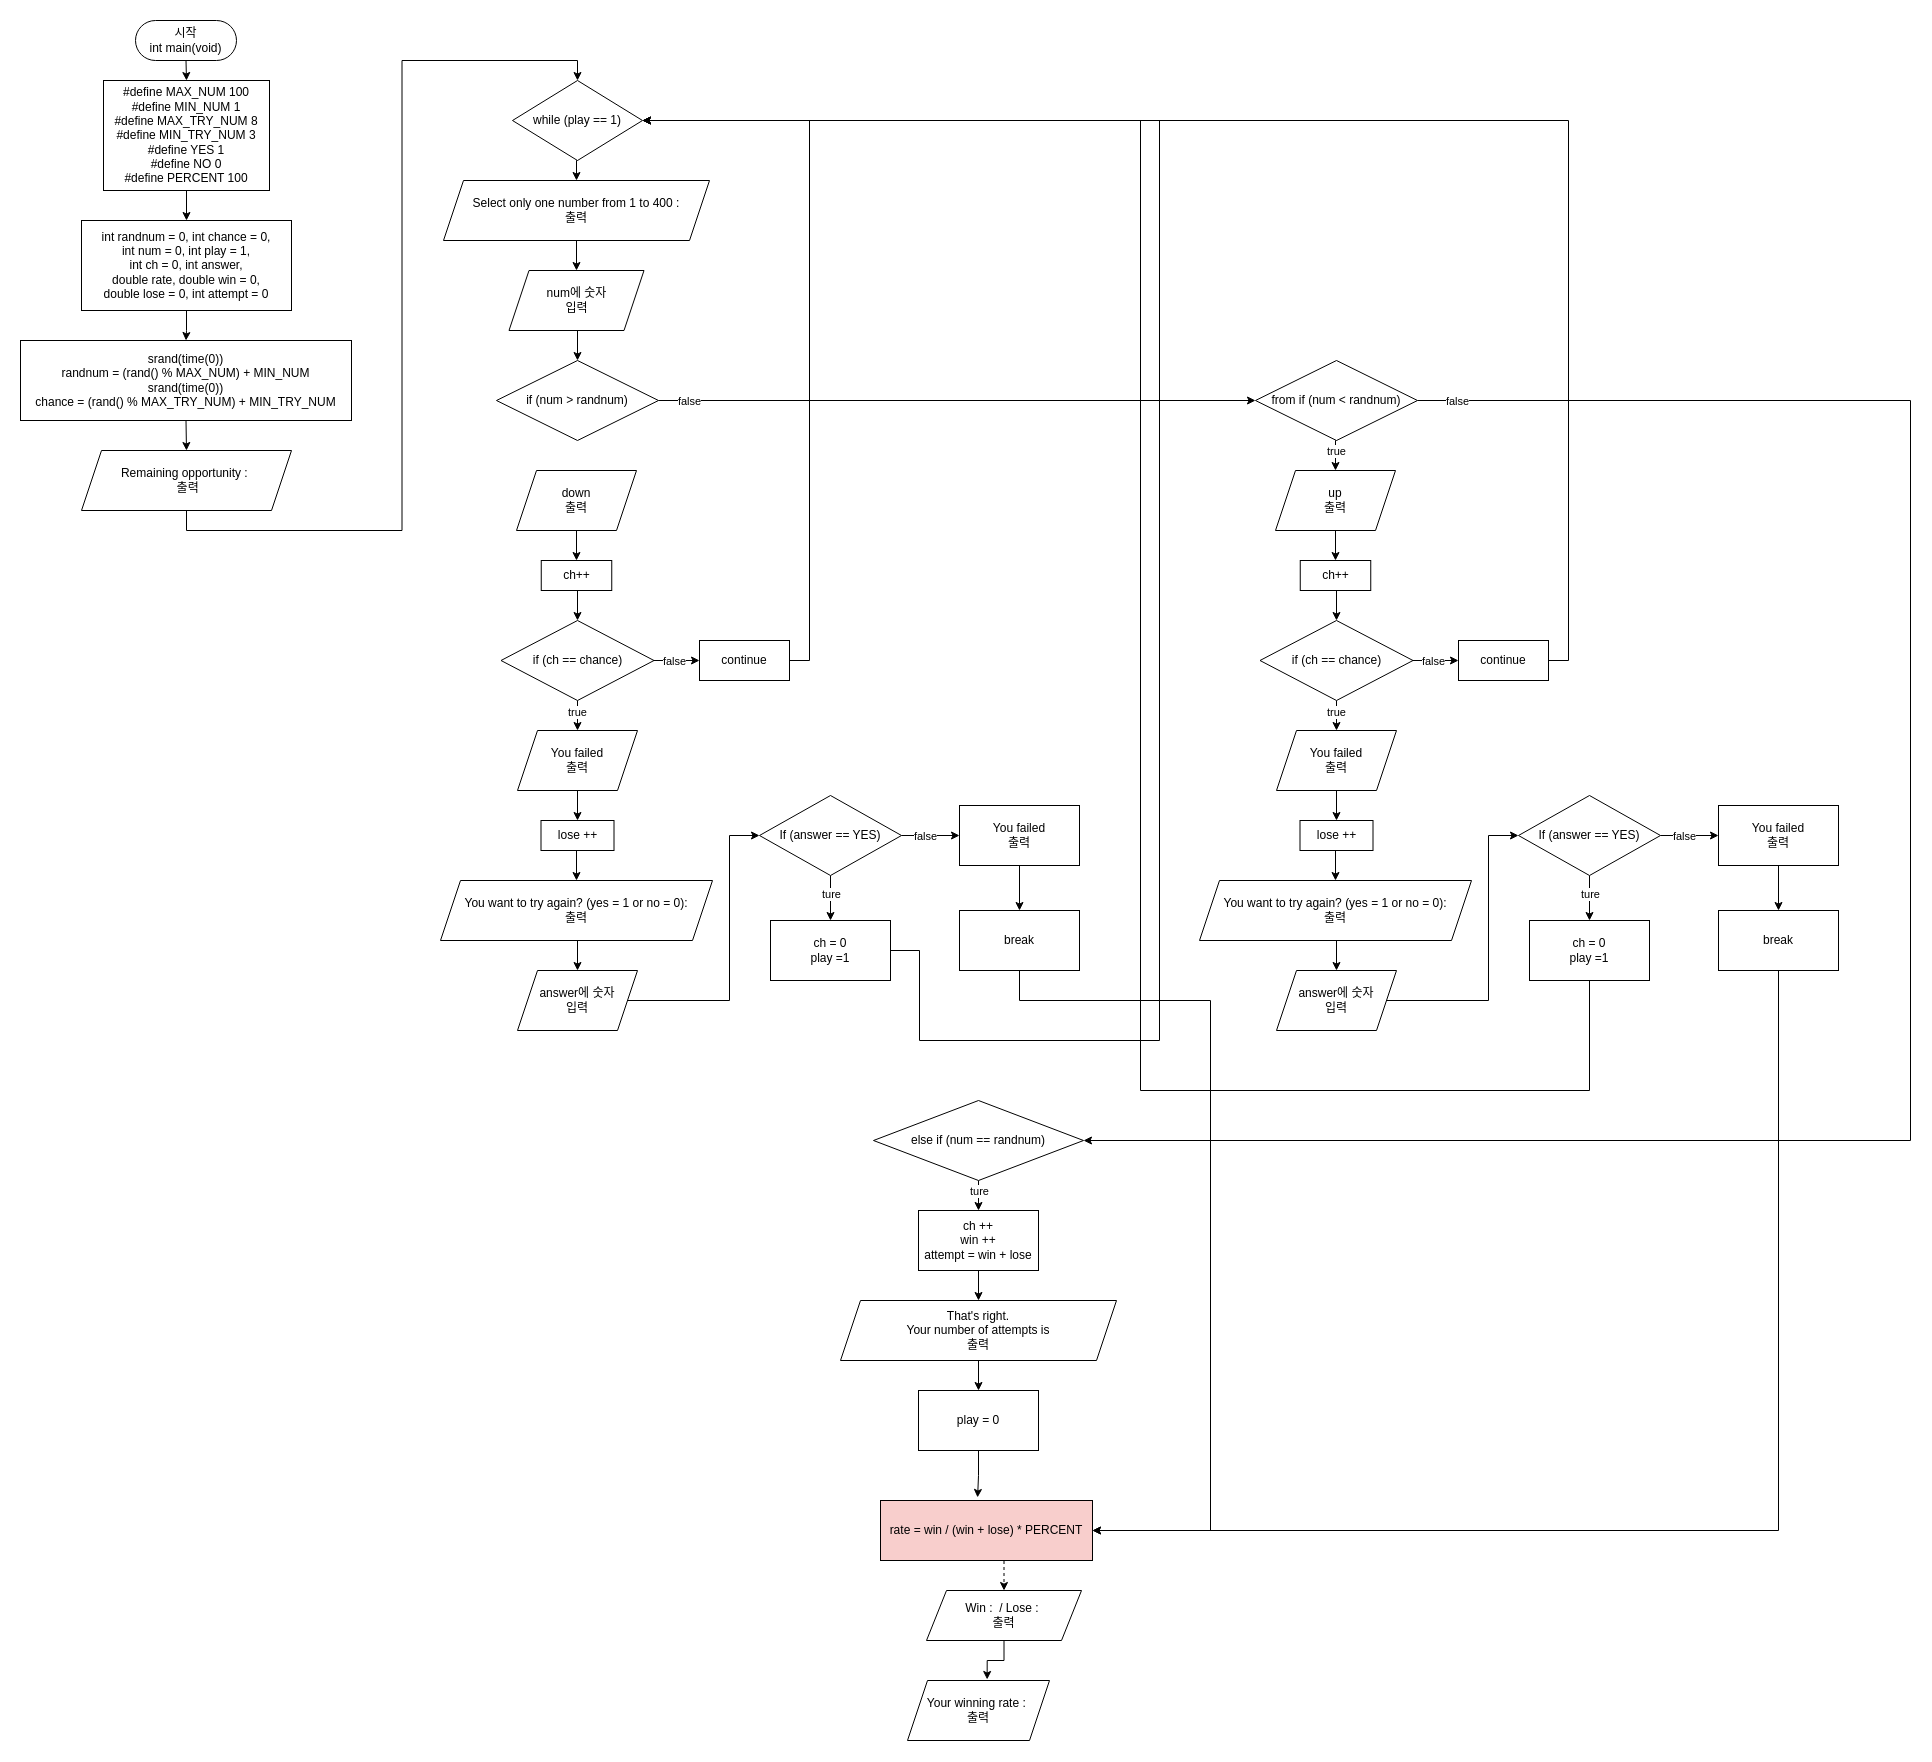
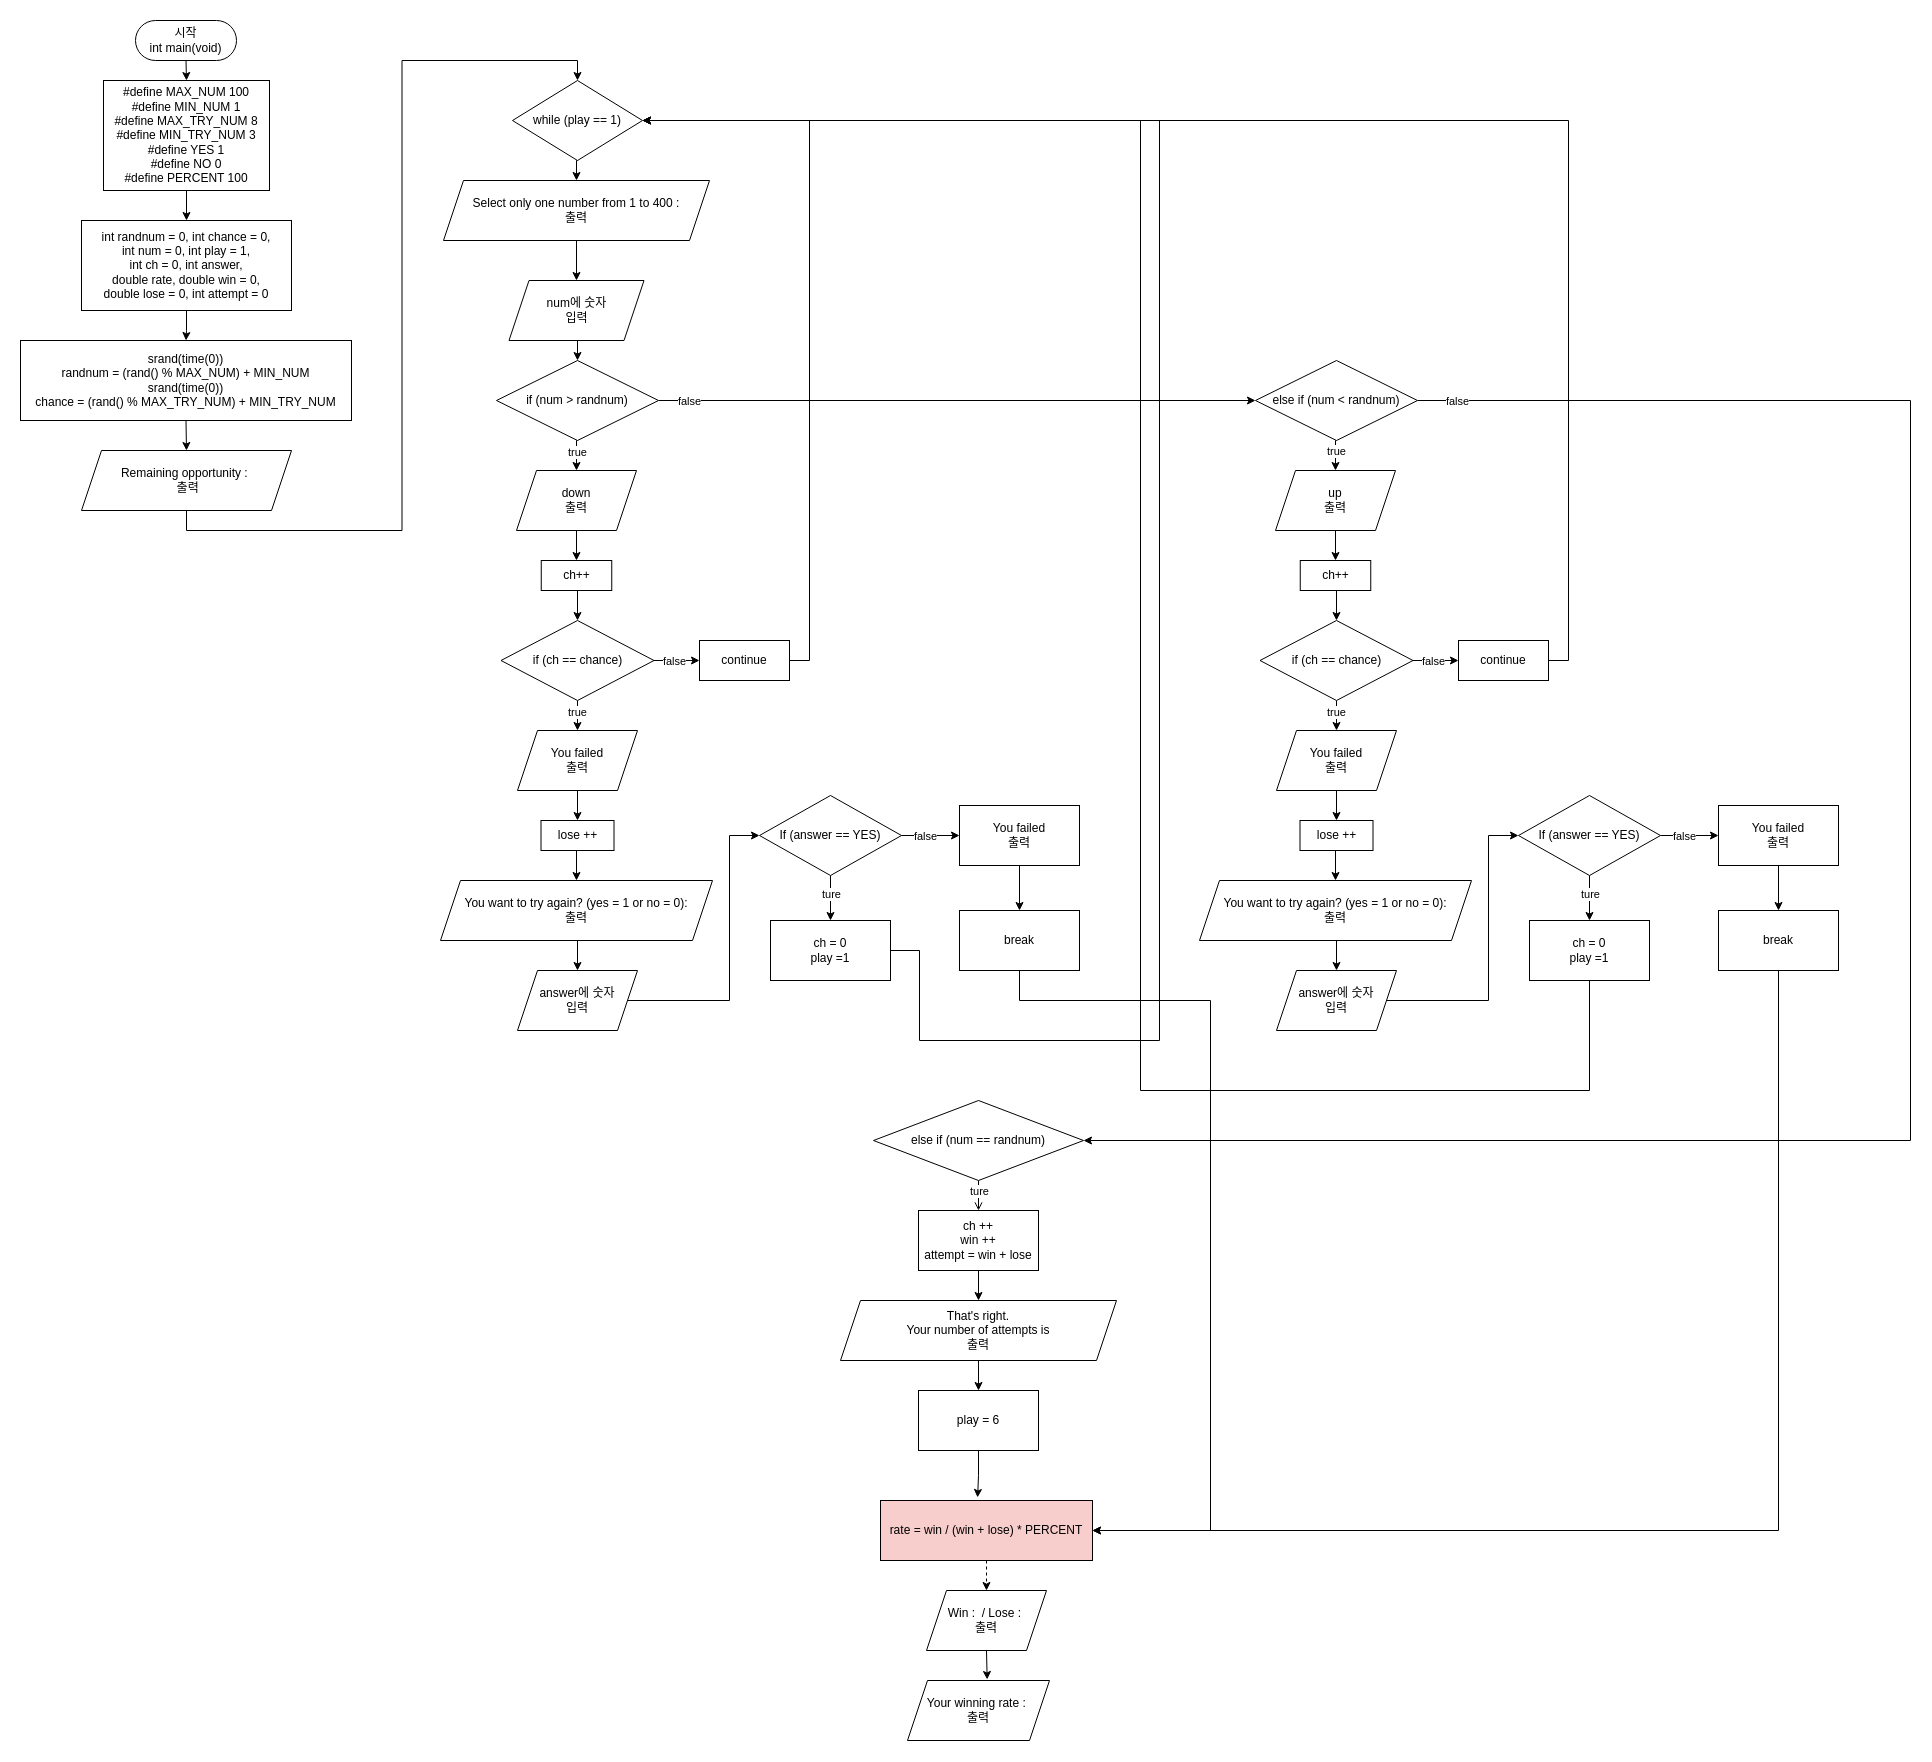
node "num에 숫자 입력": moved (577, 301) -> (577, 311)
node "from if (num < randnum)": label "from if (num < randnum)" -> "else if (num < randnum)"
edge "if (num > randnum)" -> "down 출력": added, label "true"
edge "else if (num == randnum)" -> "ch ++ win ++ attempt = win + lose": arrowhead classic -> open
node "play = 0": label "play = 0" -> "play = 6"
node "Win : / Lose : 출력": size 155x50 -> 120x60
